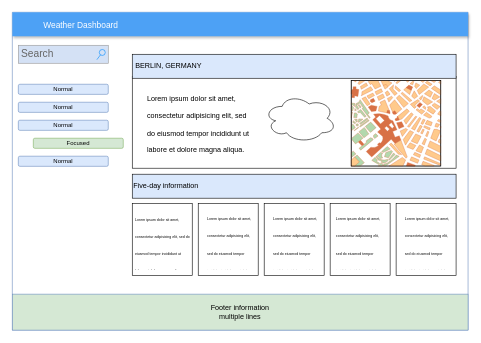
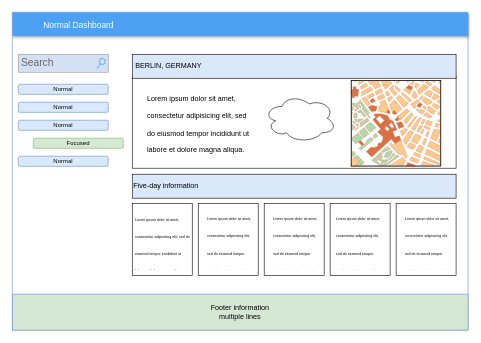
node "Weather Dashboard": label "Weather Dashboard" -> "Normal Dashboard"
node "Search": moved (63, 54) -> (63, 63)
